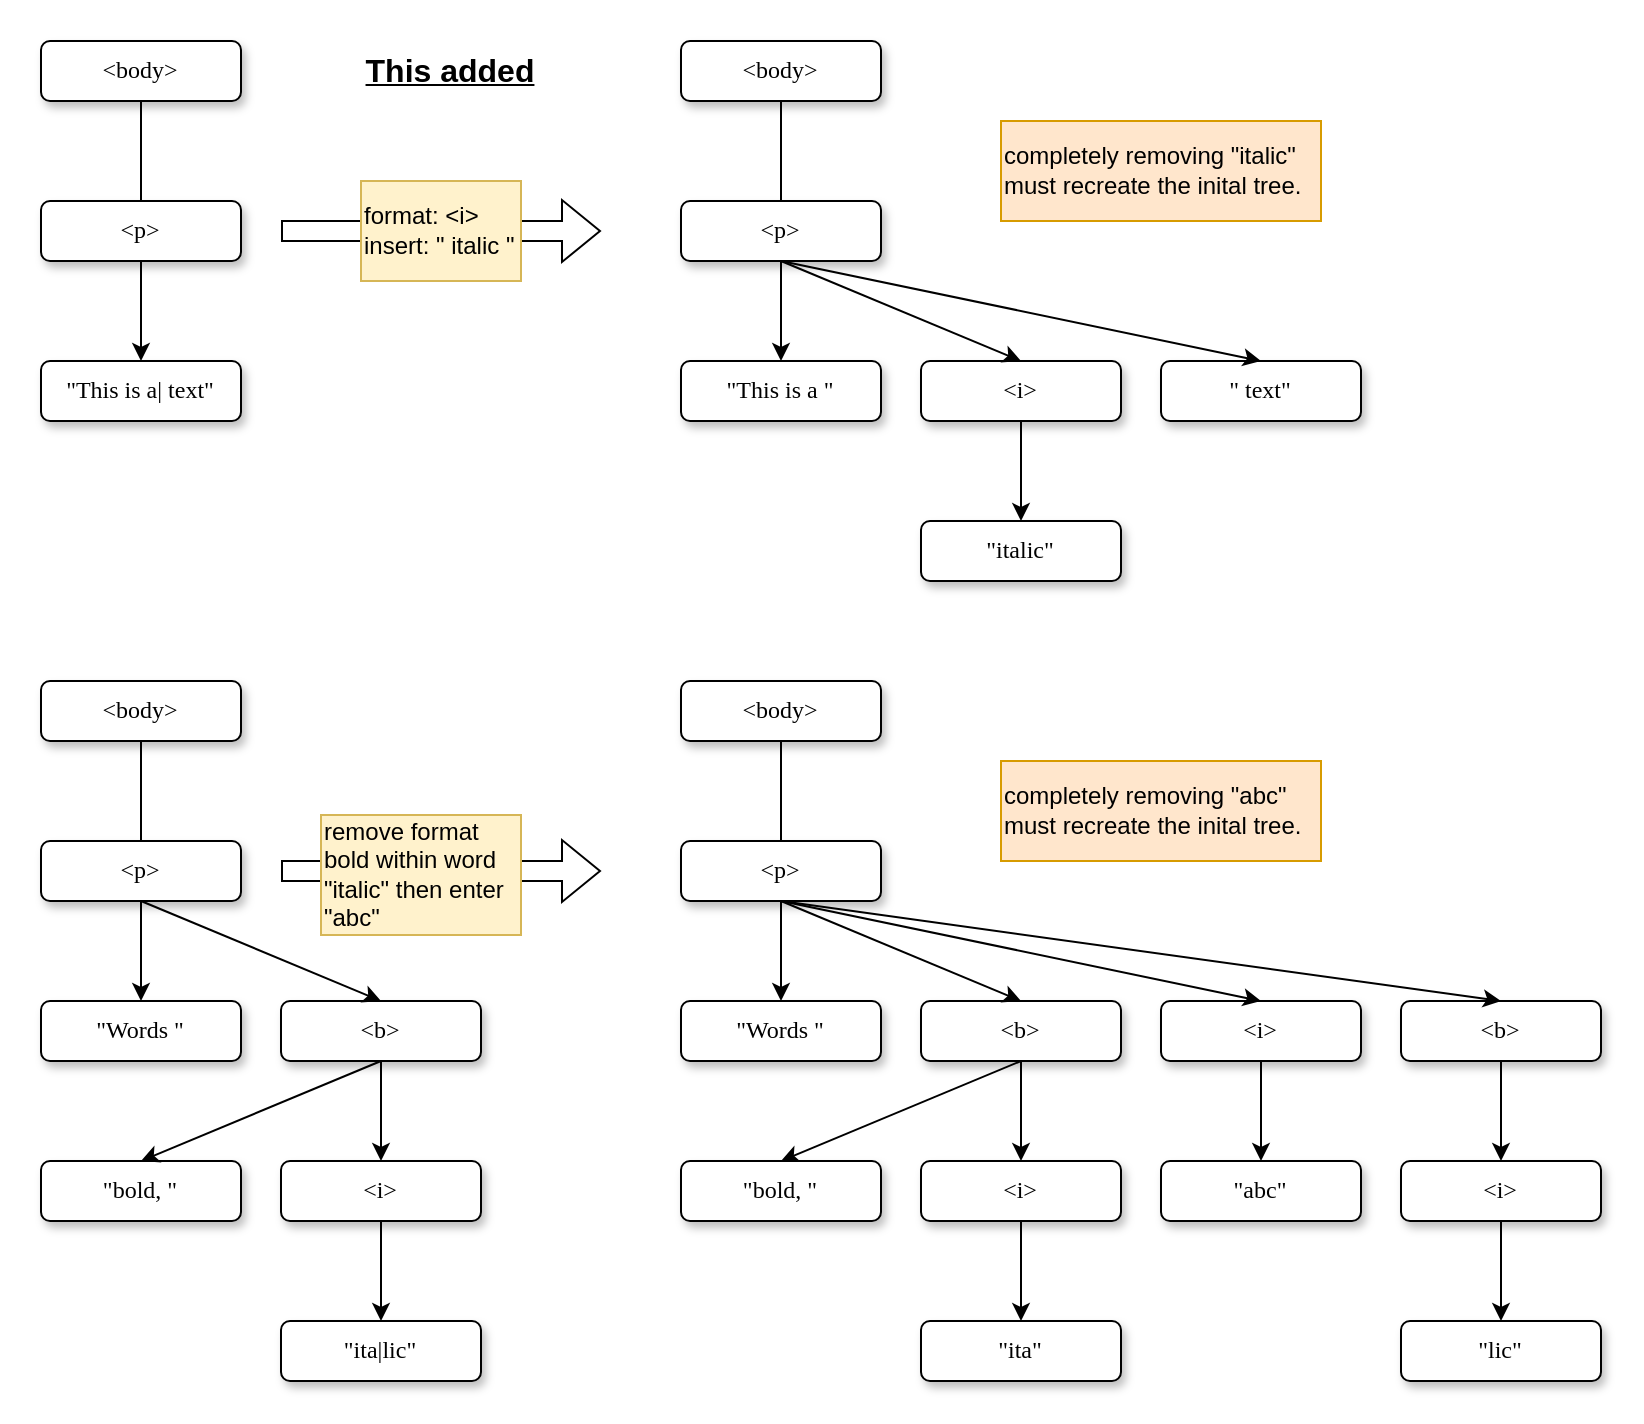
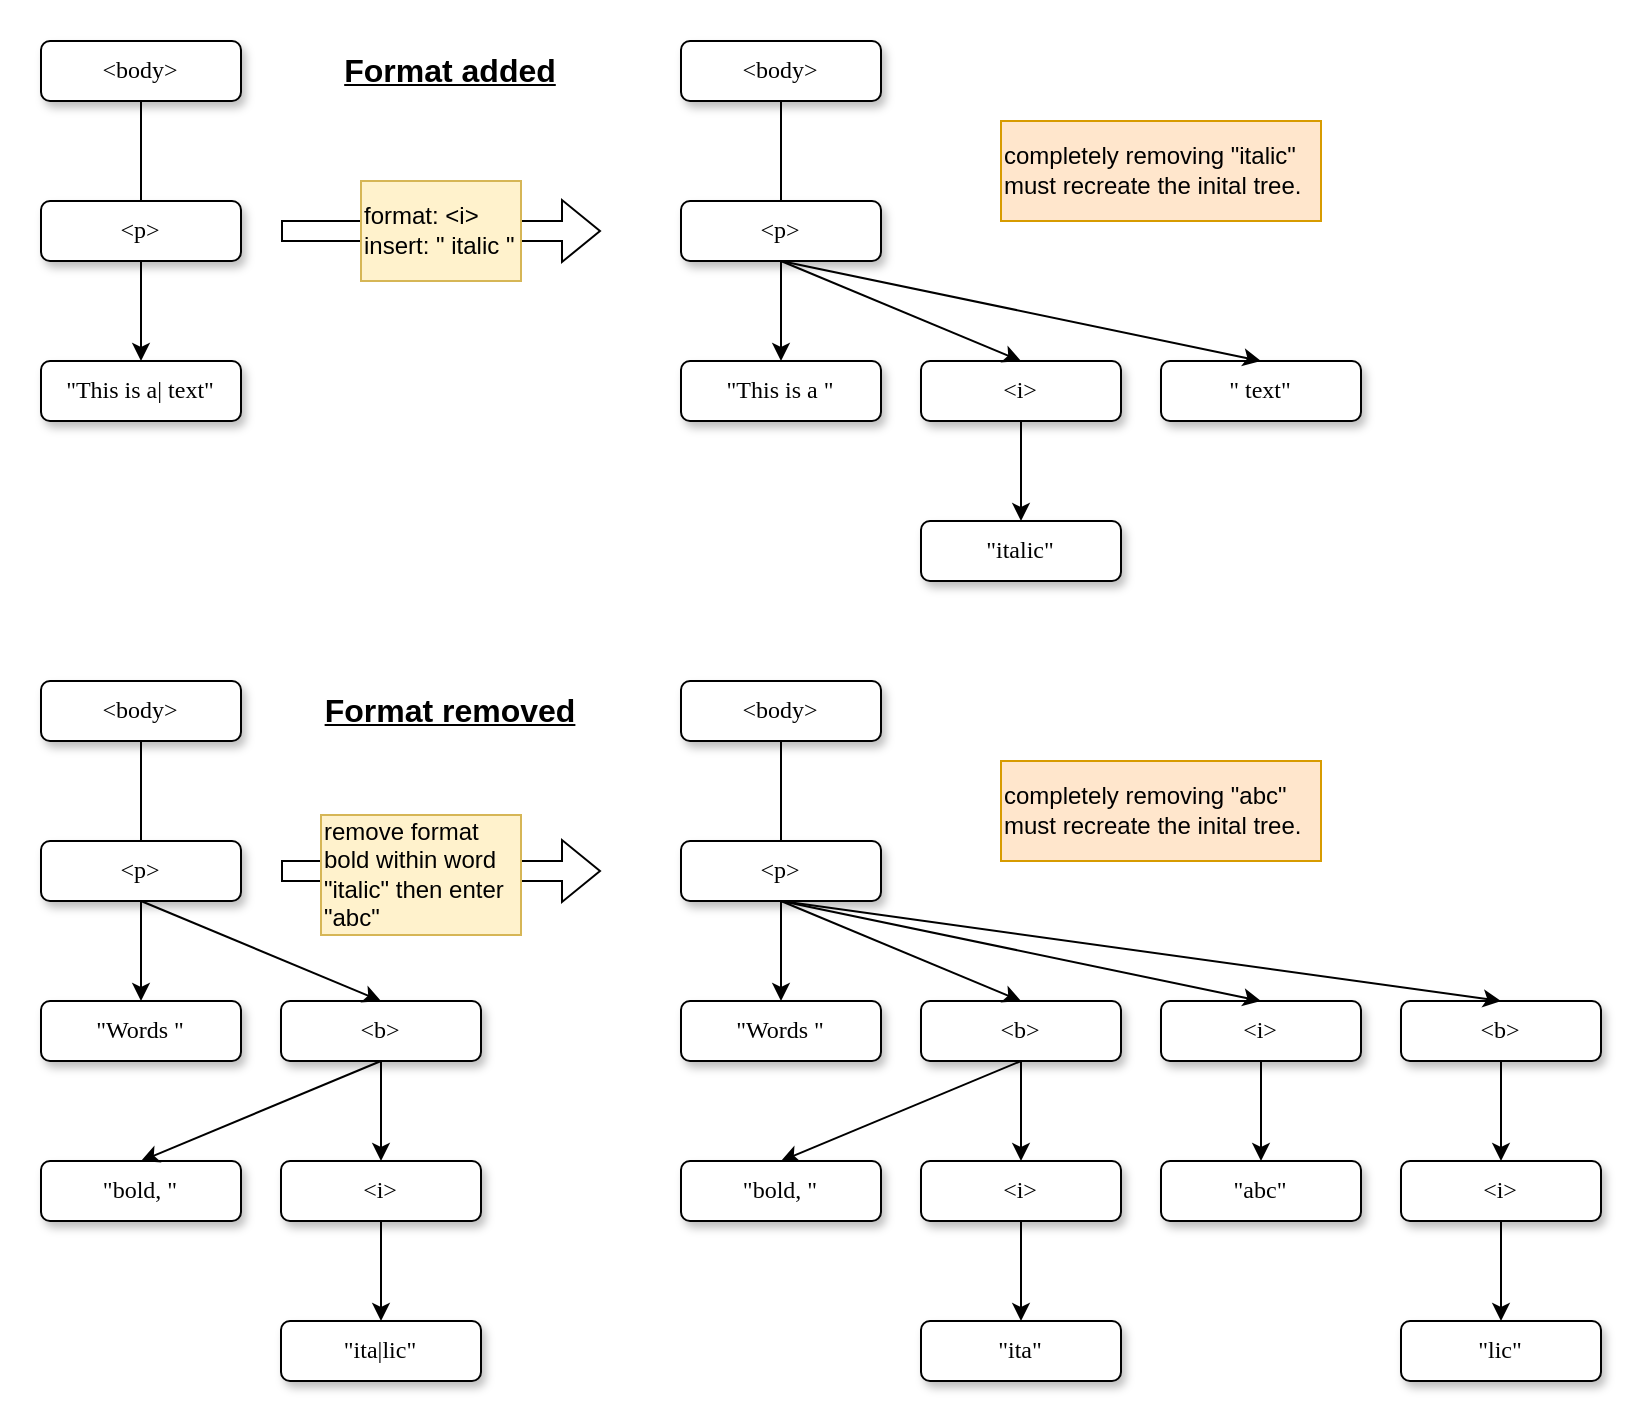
node "This added": label "This added" -> "Format added"
node "Format removed": added
